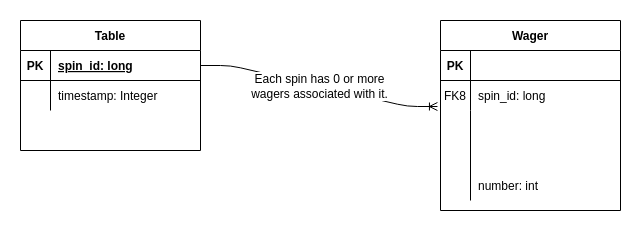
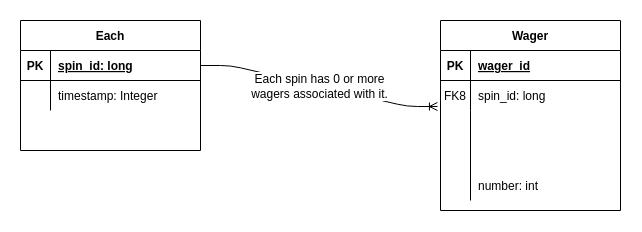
node "Table": label "Table" -> "Each"
node "wager_id": added
